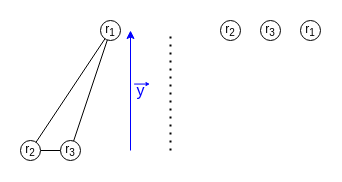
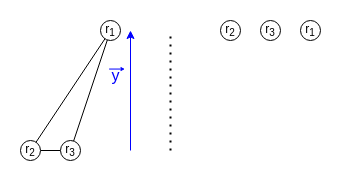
node "y": moved (141, 91) -> (116, 76)
